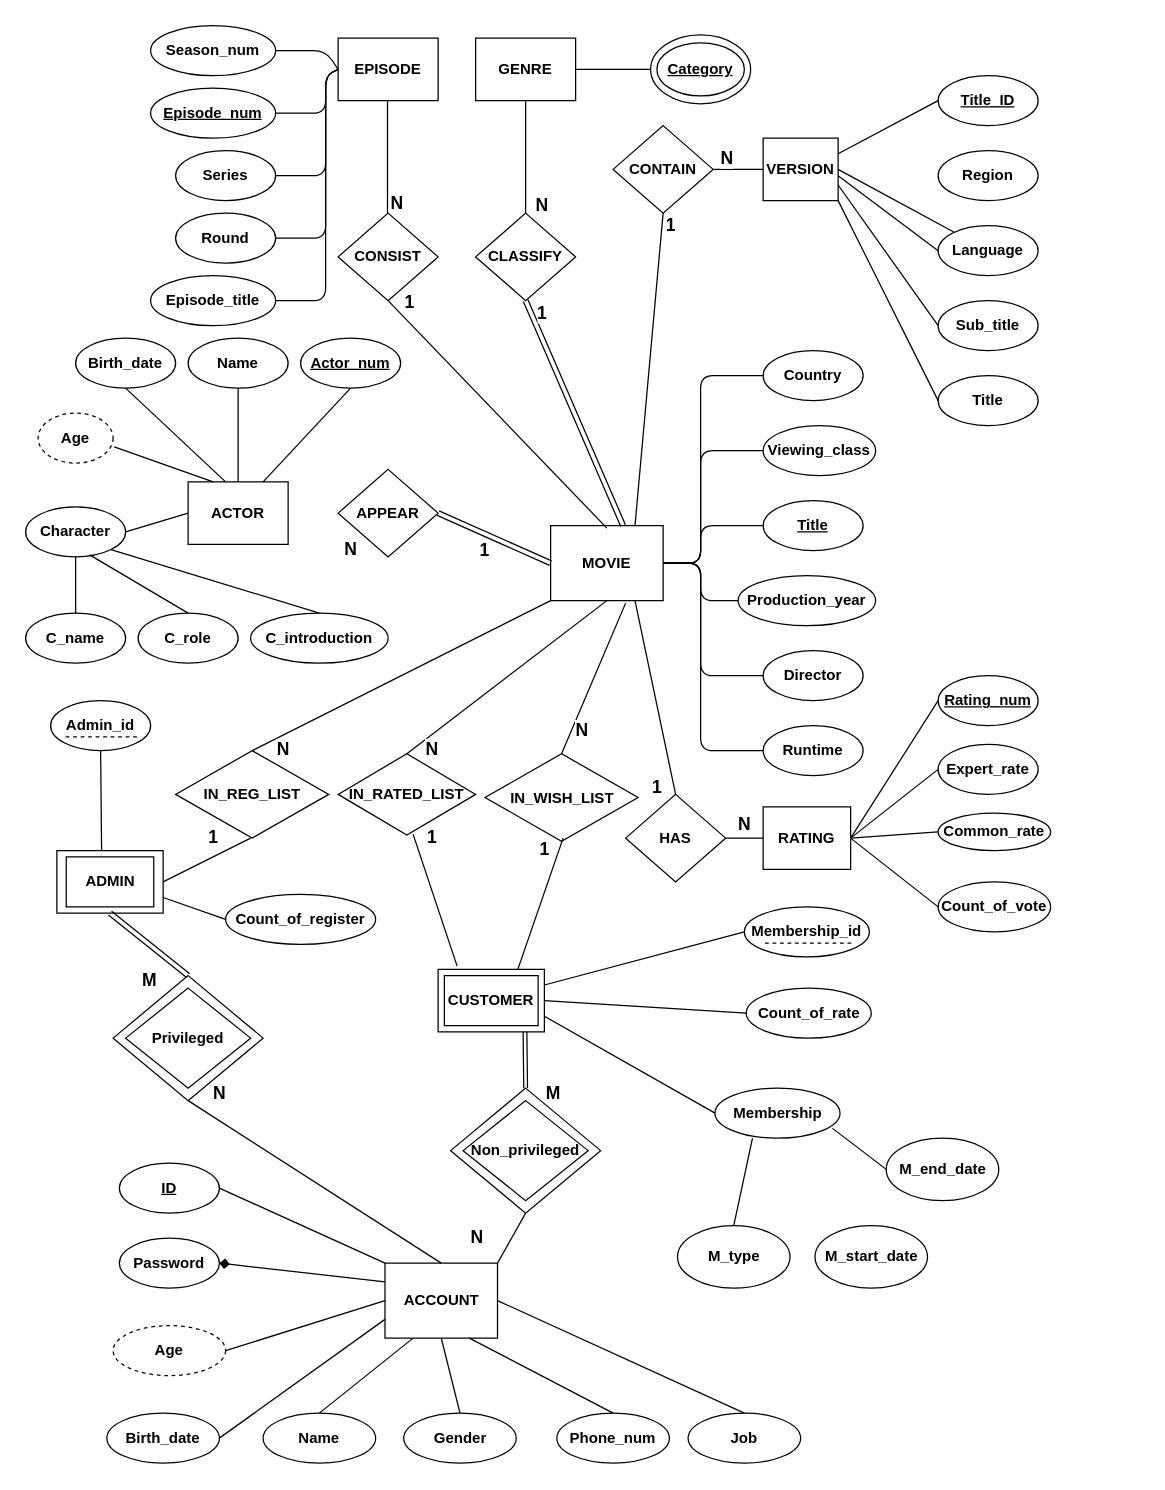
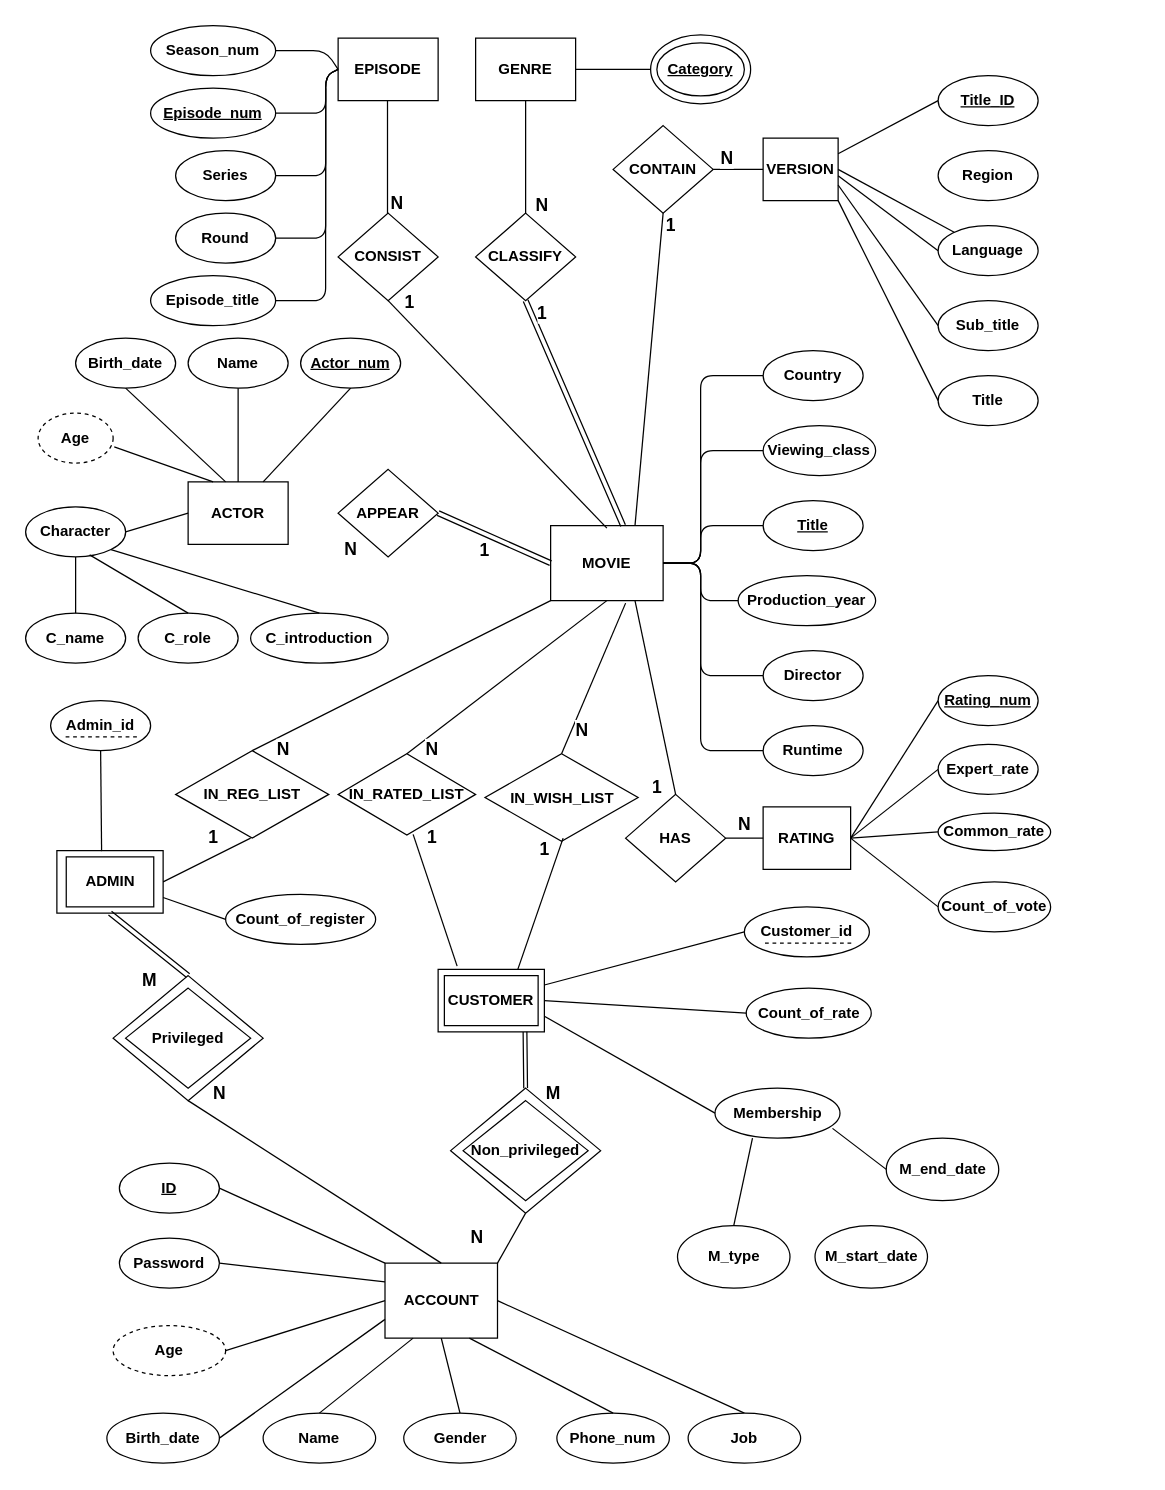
node "Membership_id": label "Membership_id" -> "Customer_id"
edge "ACCOUNT" -> "Password": arrowhead diamond -> none
